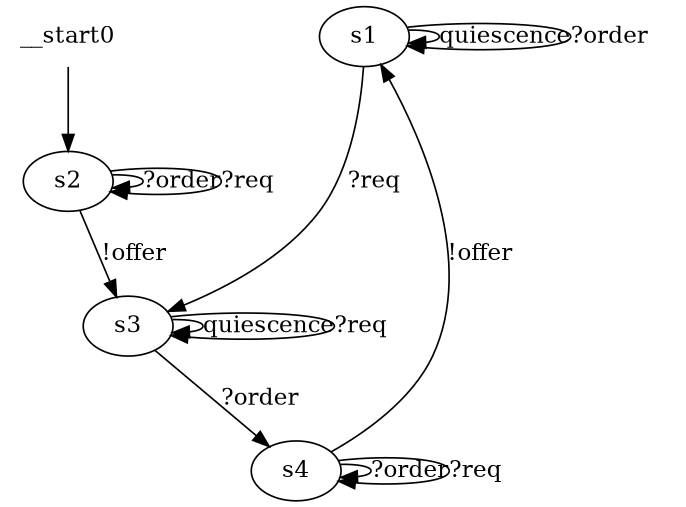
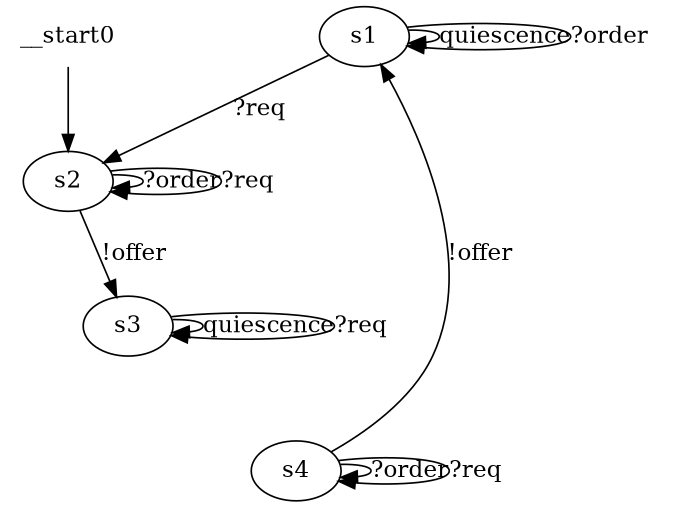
edge "s1" -> "s3": now "s1" -> "s2"
edge "s3" -> "s4": removed, label "?order"
